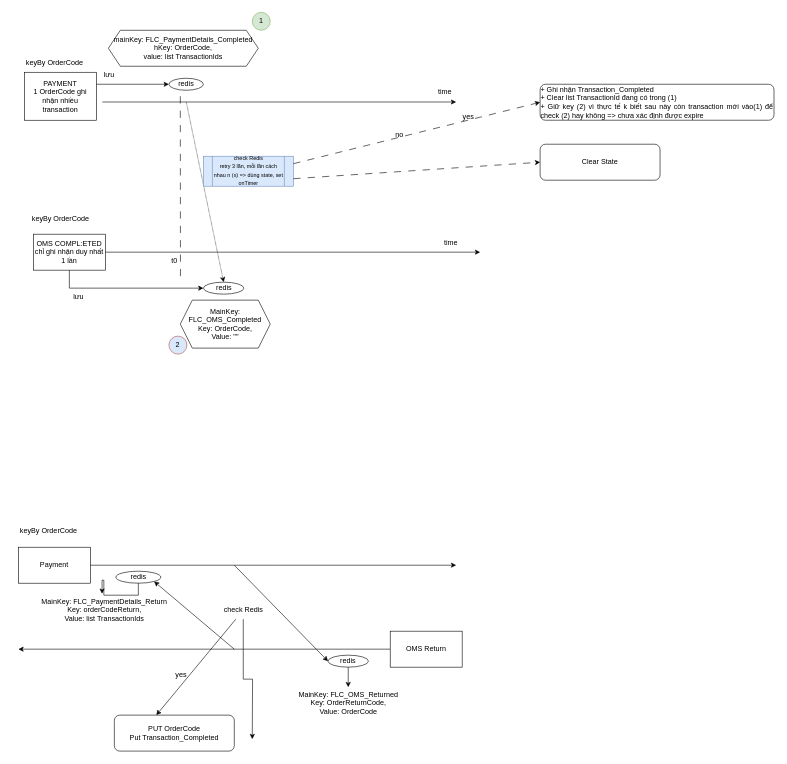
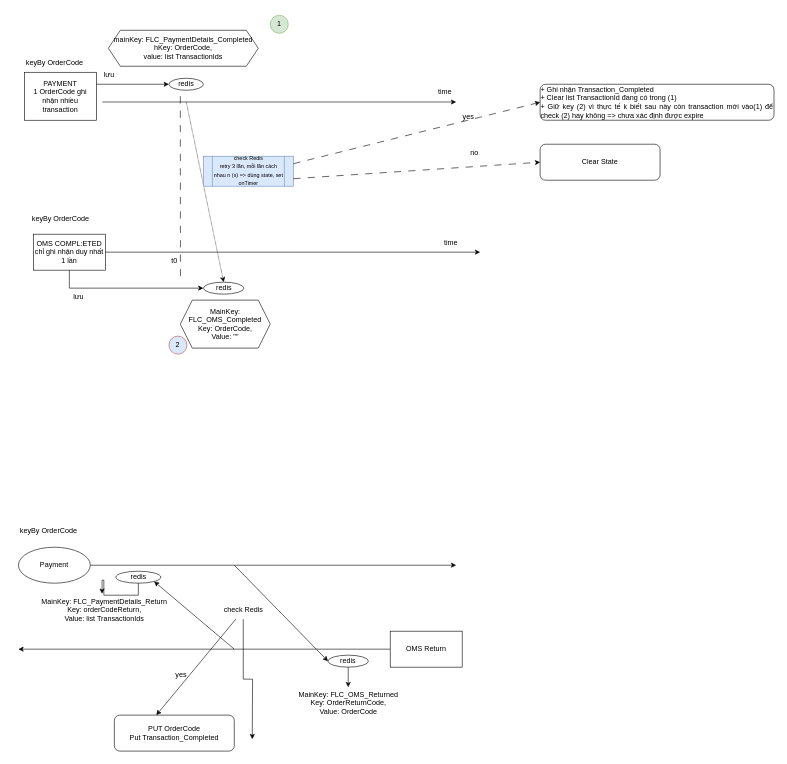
node "1": moved (261, 21) -> (279, 24)
node "no": moved (399, 135) -> (474, 153)
node "Payment": shape rectangle -> ellipse
